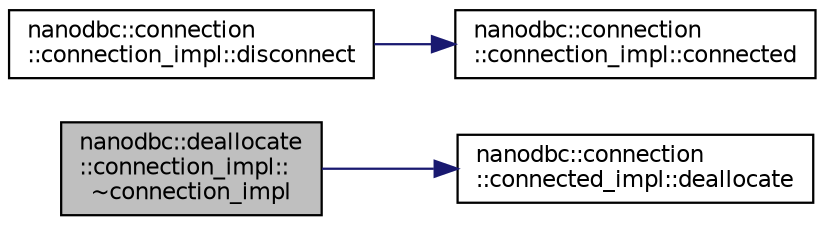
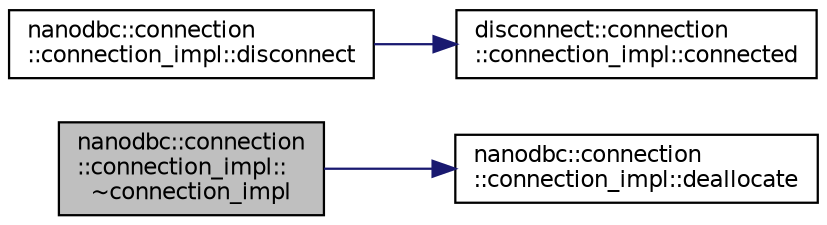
node "nanodbc::connection ::connection_impl::connected": label "nanodbc::connection ::connection_impl::connected" -> "disconnect::connection ::connection_impl::connected"
node "nanodbc::deallocate ::connection_impl:: ~connection_impl": label "nanodbc::deallocate ::connection_impl:: ~connection_impl" -> "nanodbc::connection ::connection_impl:: ~connection_impl"
node "nanodbc::connection ::connected_impl::deallocate": label "nanodbc::connection ::connected_impl::deallocate" -> "nanodbc::connection ::connection_impl::deallocate"
